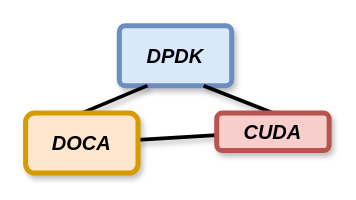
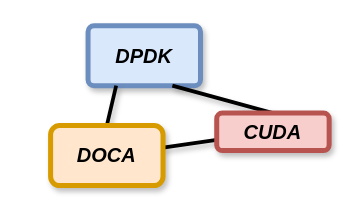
node "DPDK": moved (176, 56) -> (144, 56)
node "DOCA": moved (82, 143) -> (107, 156)
